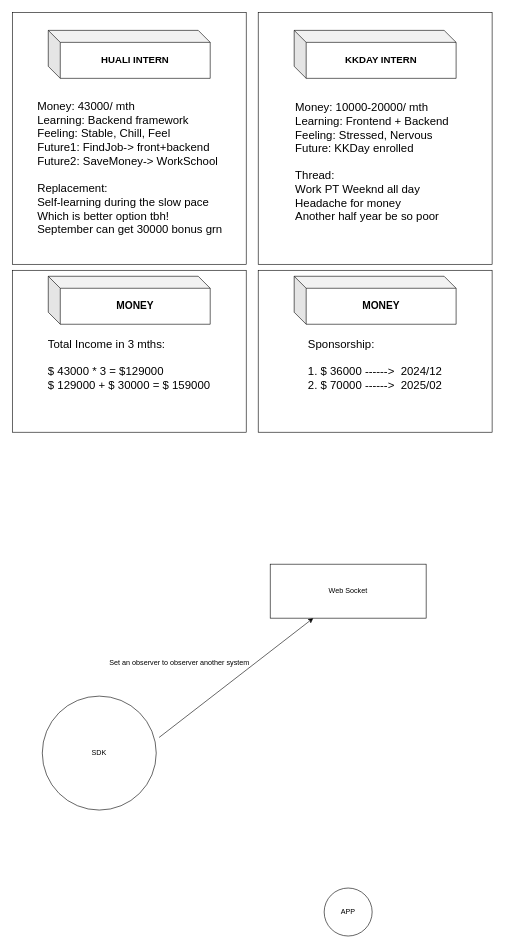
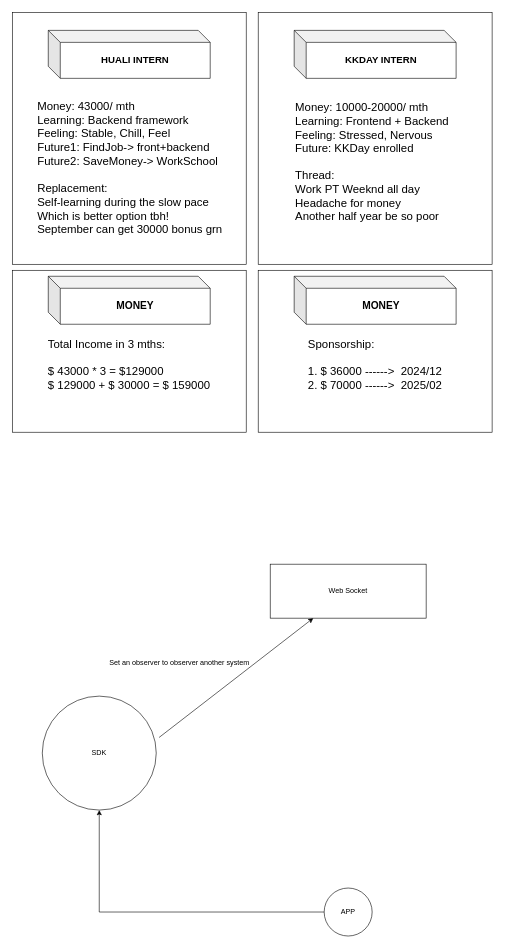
edge "APP" -> "SDK": added
